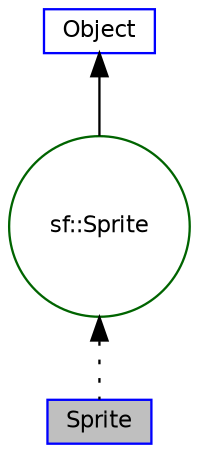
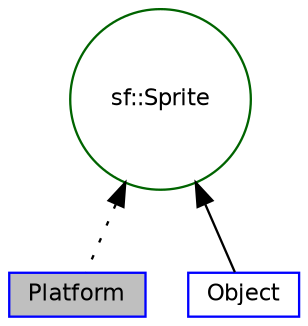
edge "sf::Sprite" -> "Object": reversed
node "Sprite": label "Sprite" -> "Platform"
